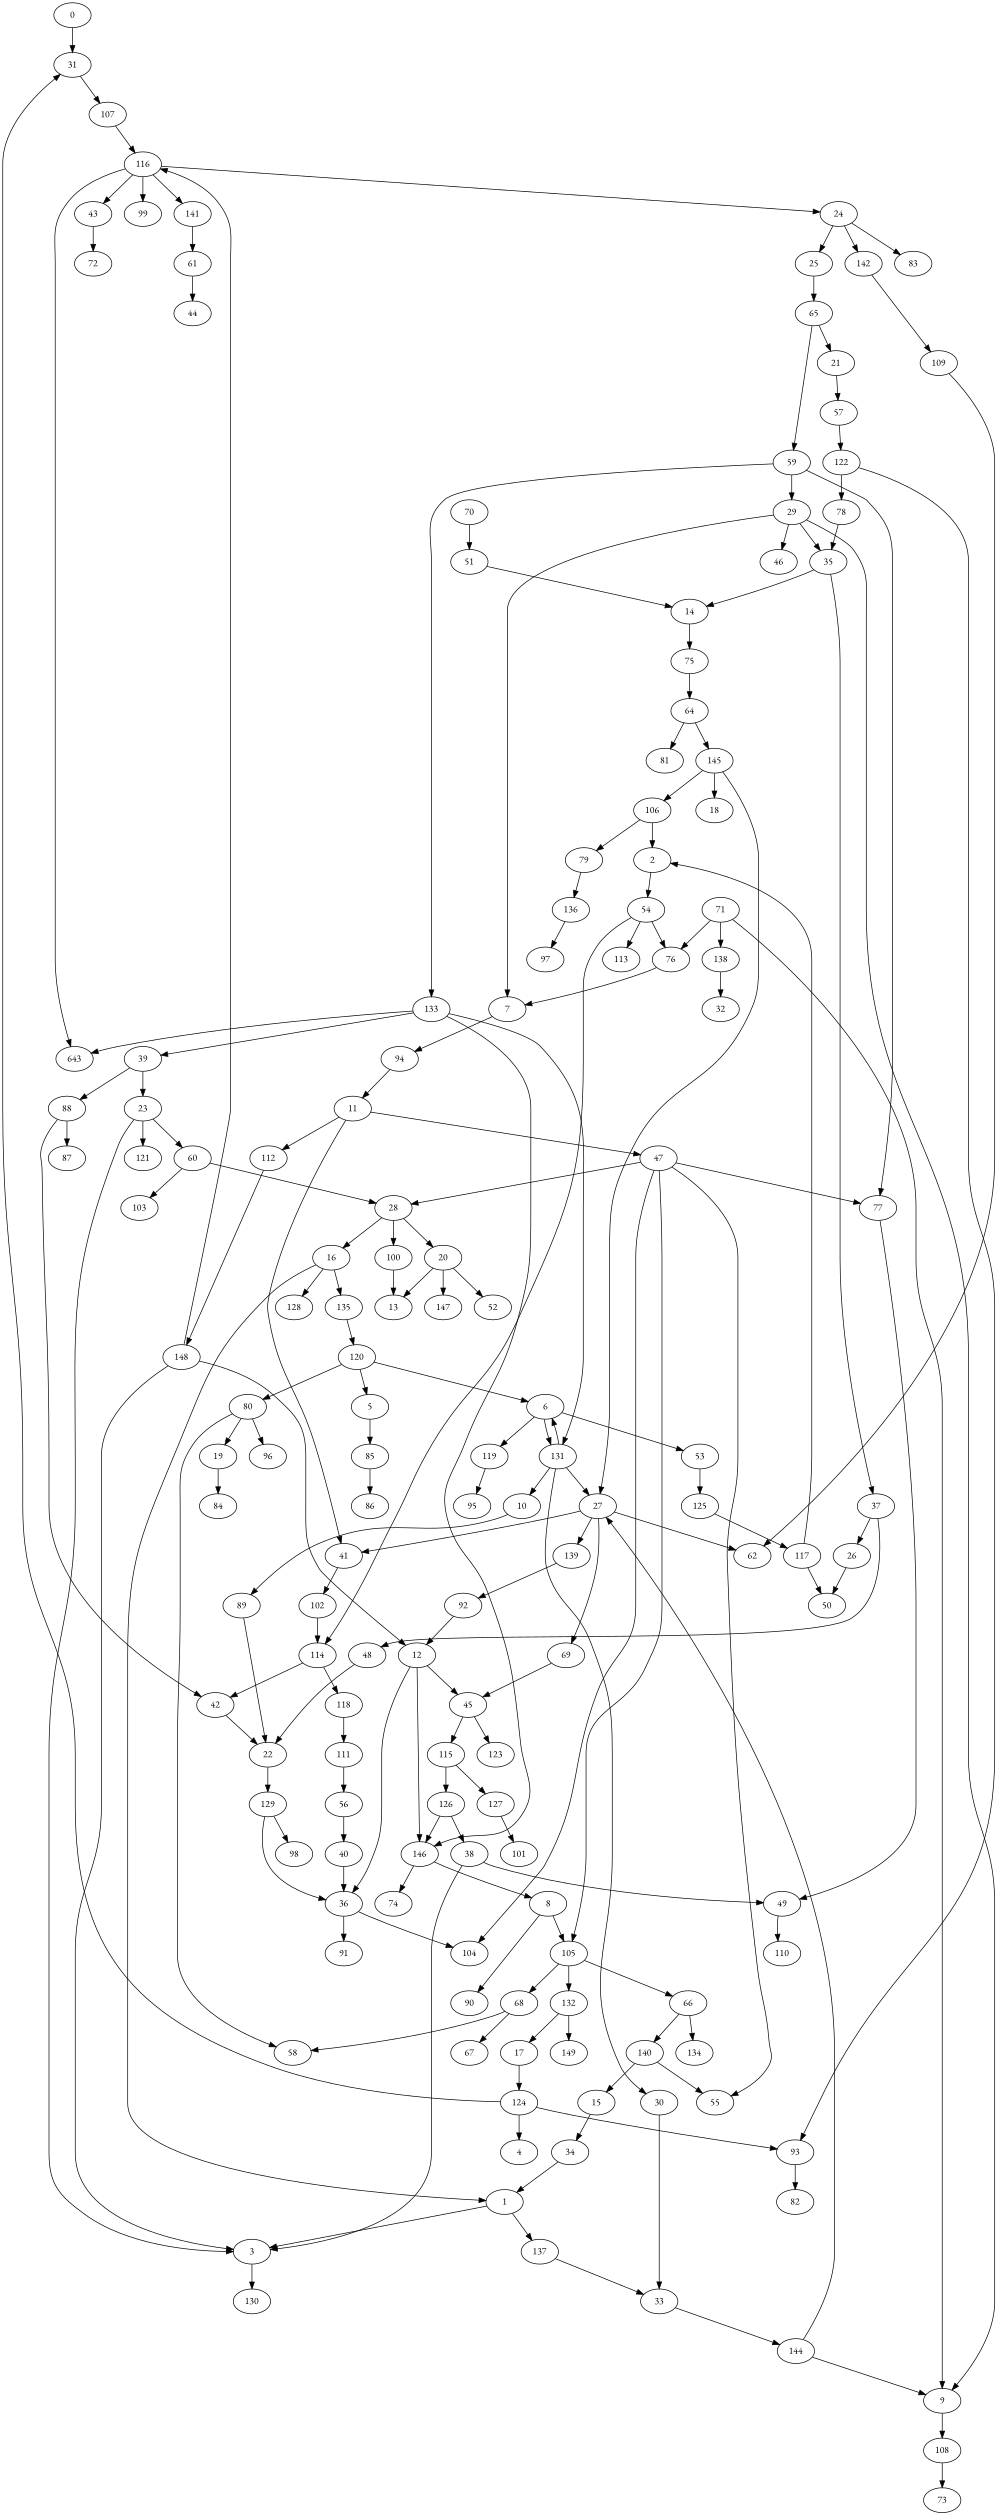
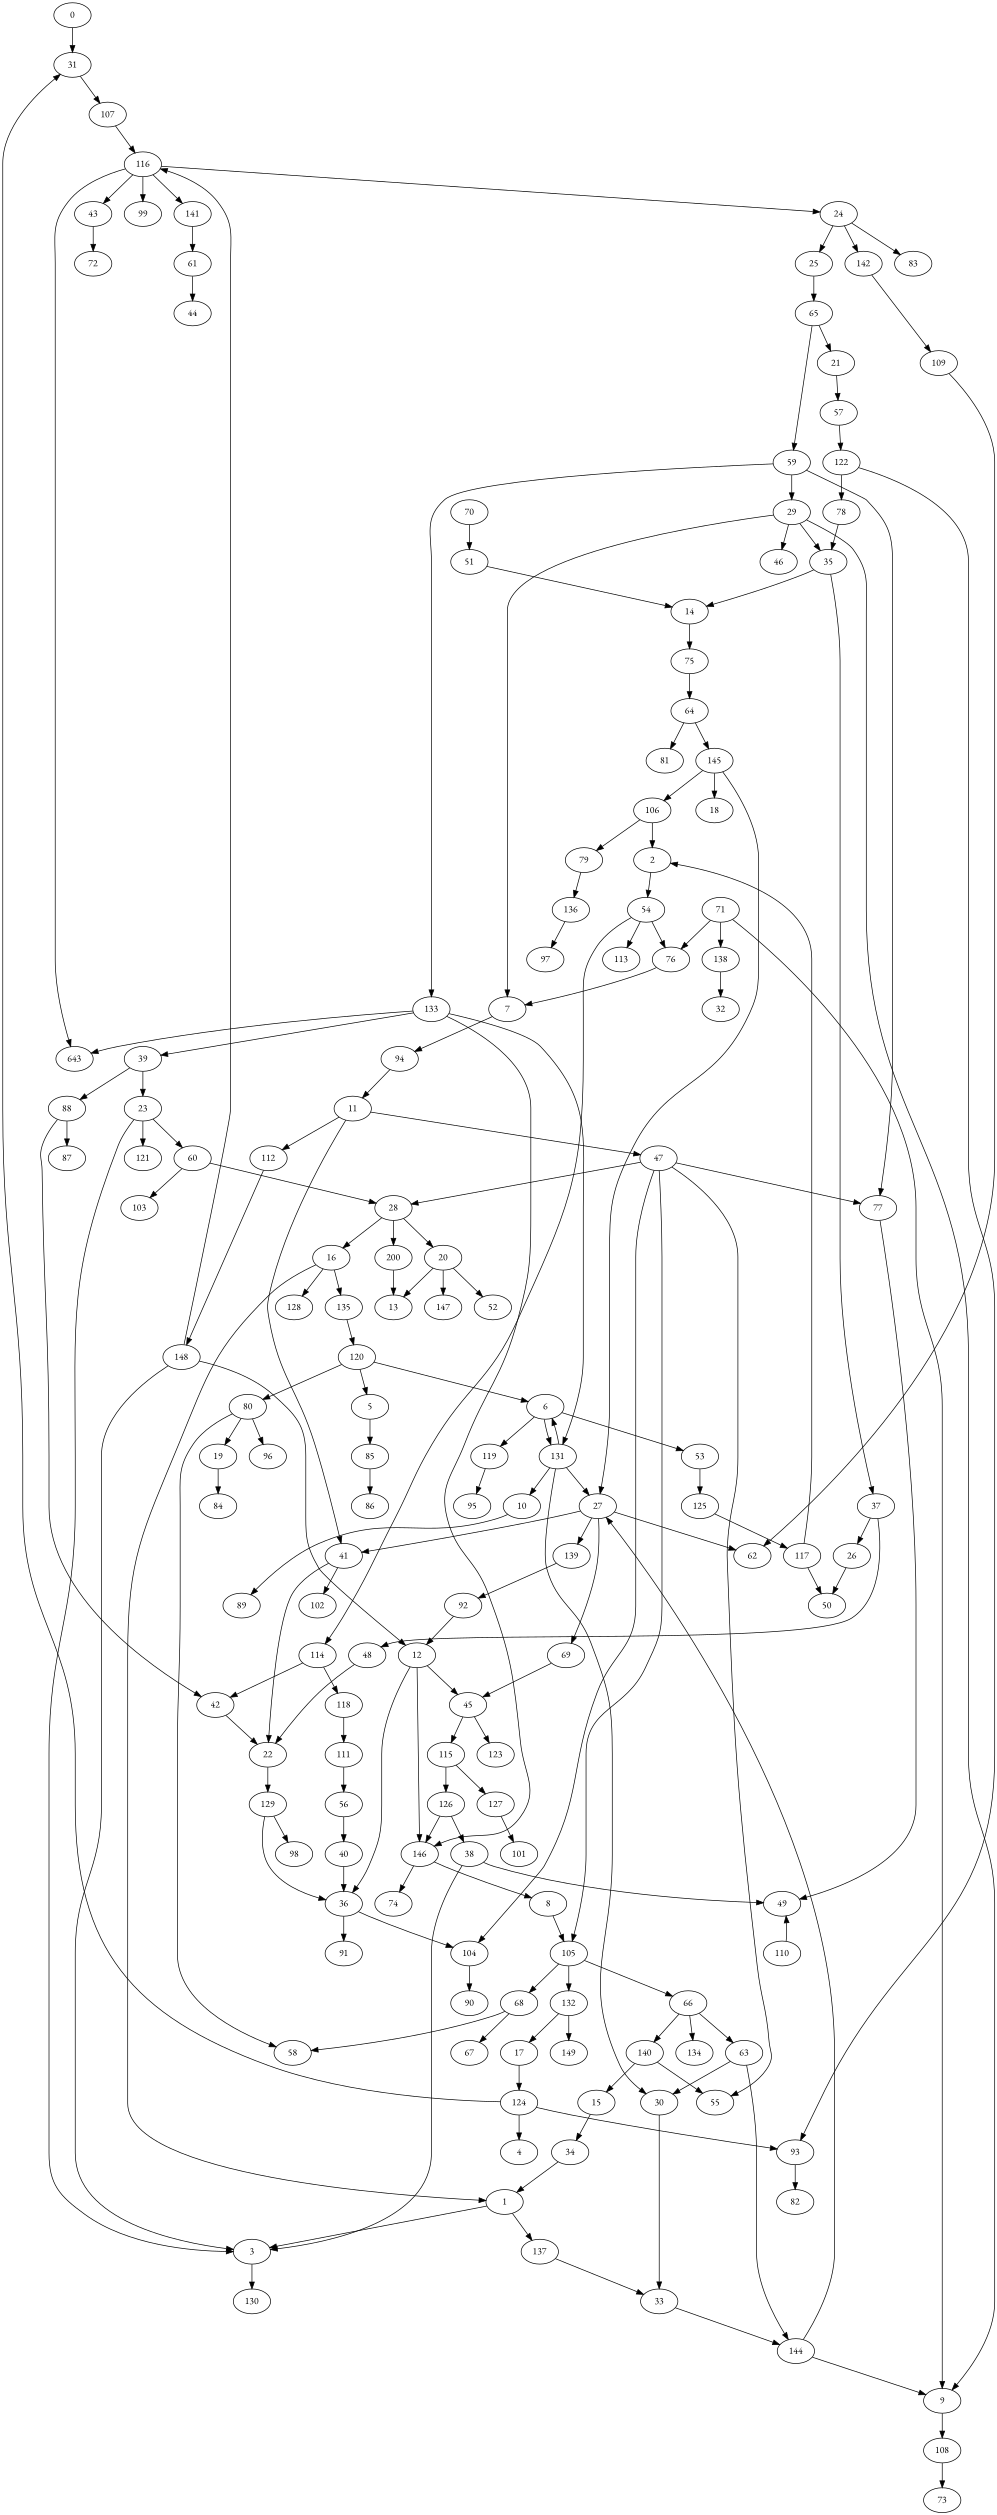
node "100": label "100" -> "200"
edge "102" -> "114": removed
edge "89" -> "22": now "41" -> "22"
edge "49" -> "110": reversed
edge "8" -> "90": now "104" -> "90"
node "63": added
